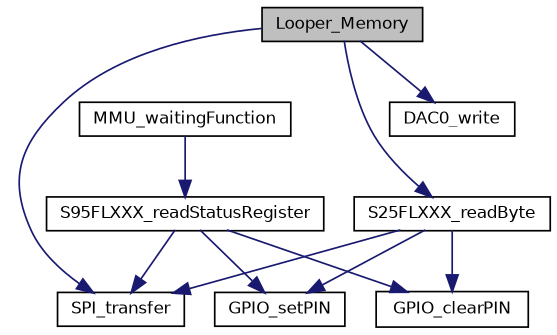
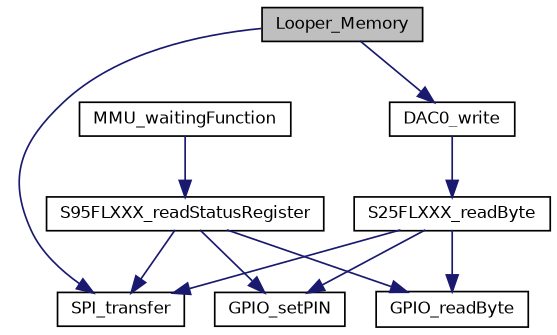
edge "Looper_Memory" -> "S25FLXXX_readByte": now "DAC0_write" -> "S25FLXXX_readByte"
node "GPIO_clearPIN": label "GPIO_clearPIN" -> "GPIO_readByte"
